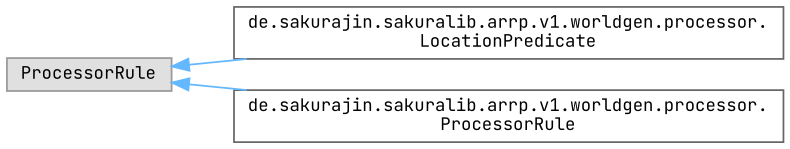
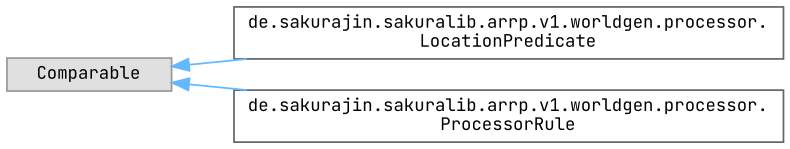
node "ProcessorRule": label "ProcessorRule" -> "Comparable"
